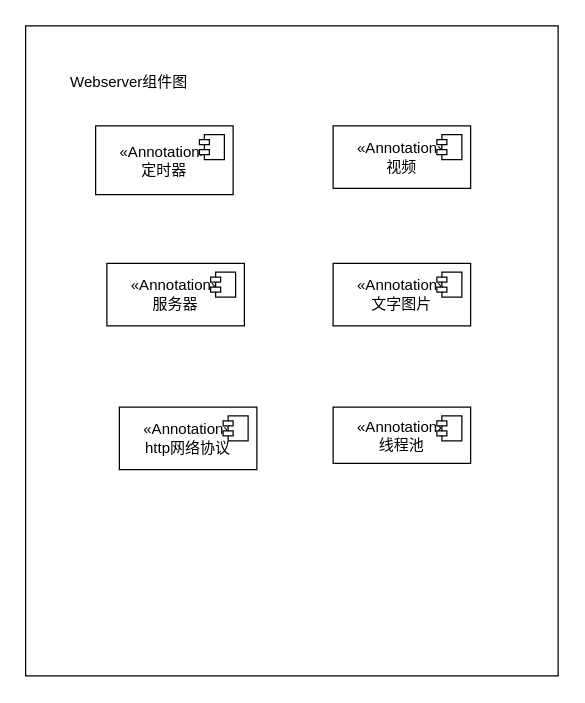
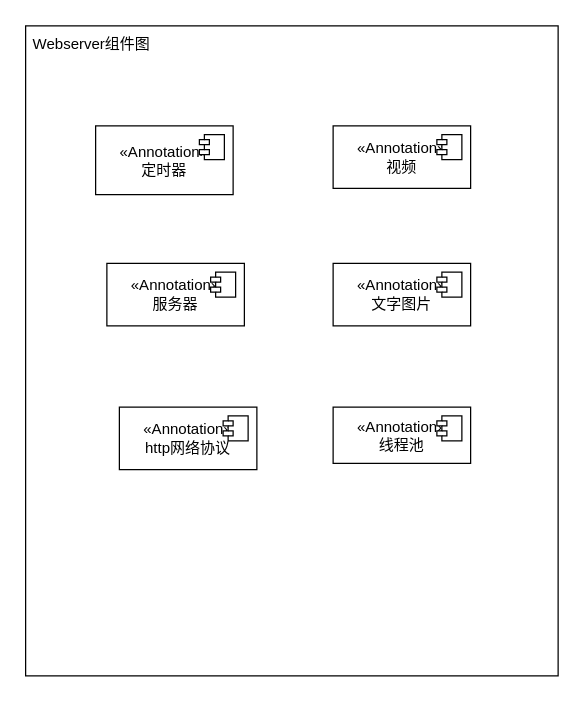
node "Webserver组件图": moved (129, 82) -> (92, 44)
